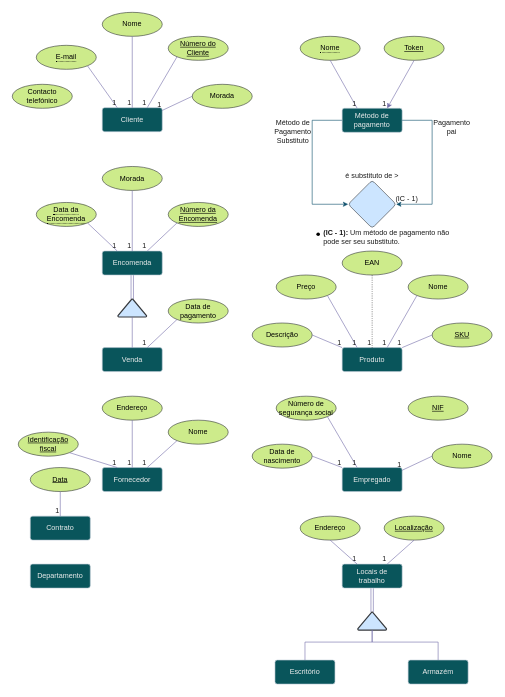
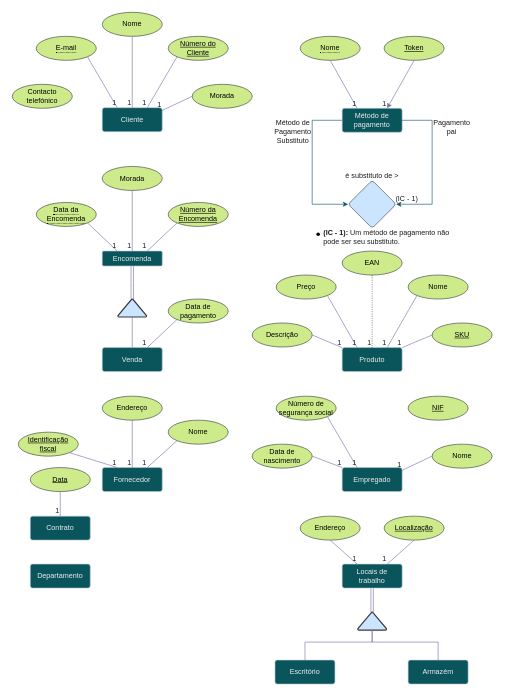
node "E-mail": moved (66, 57) -> (66, 48)
node "Encomenda": size 60x24 -> 60x15
